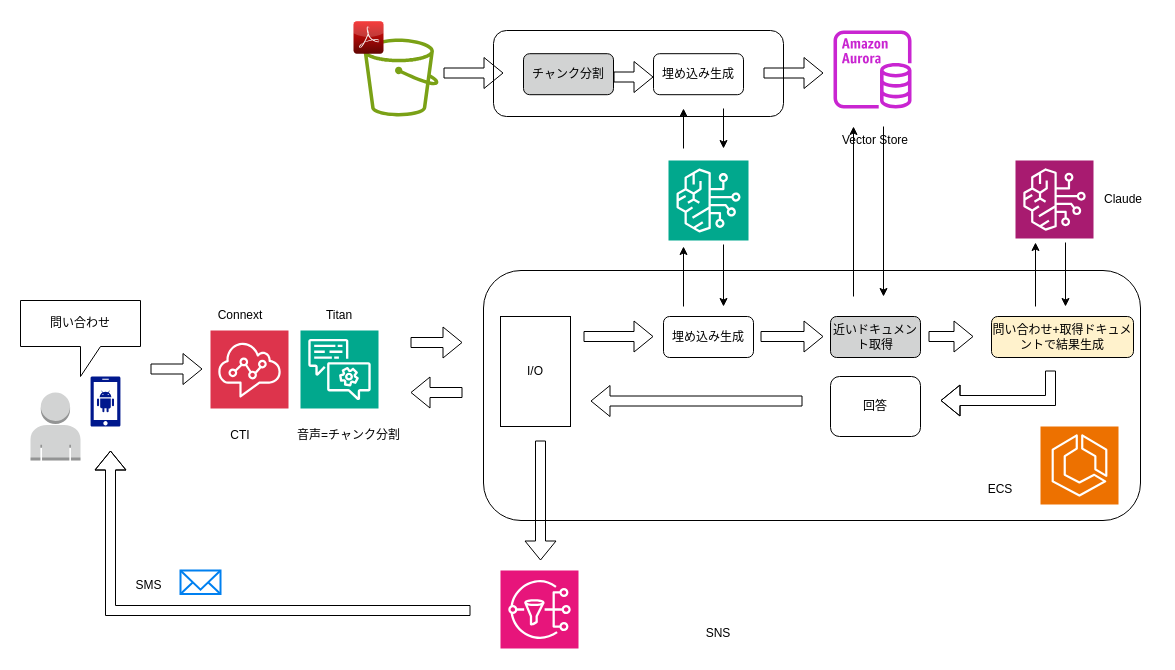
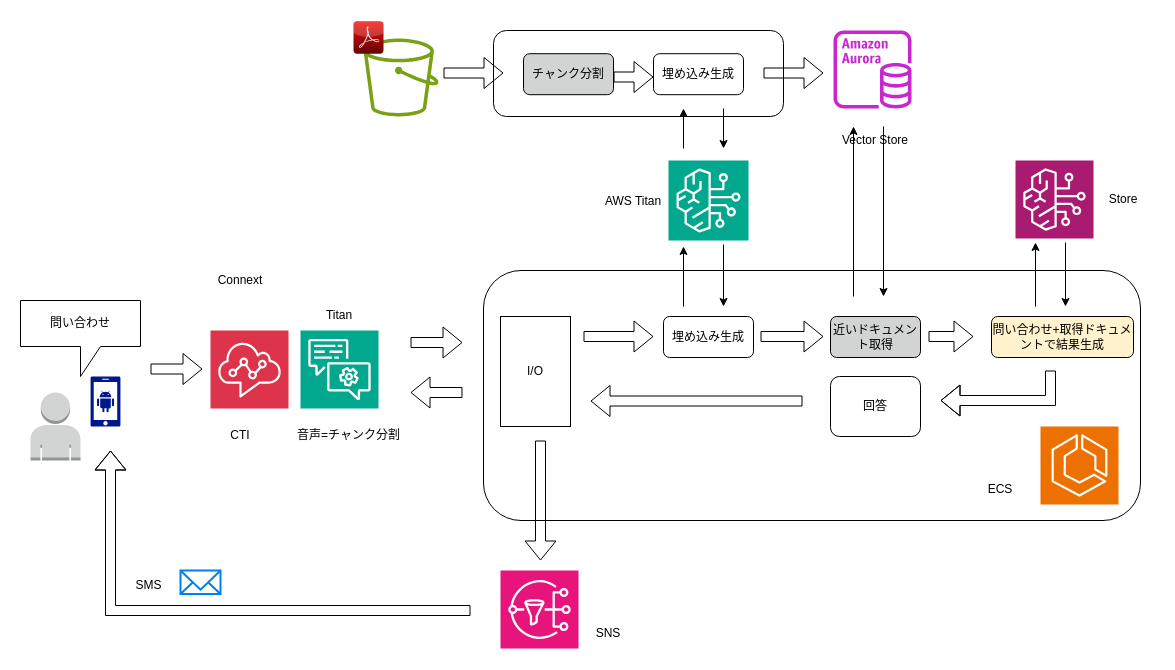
node "Claude": label "Claude" -> "Store"
node "AWS Titan": added
node "Connext": moved (241, 316) -> (241, 281)
node "SNS": moved (719, 634) -> (609, 634)
